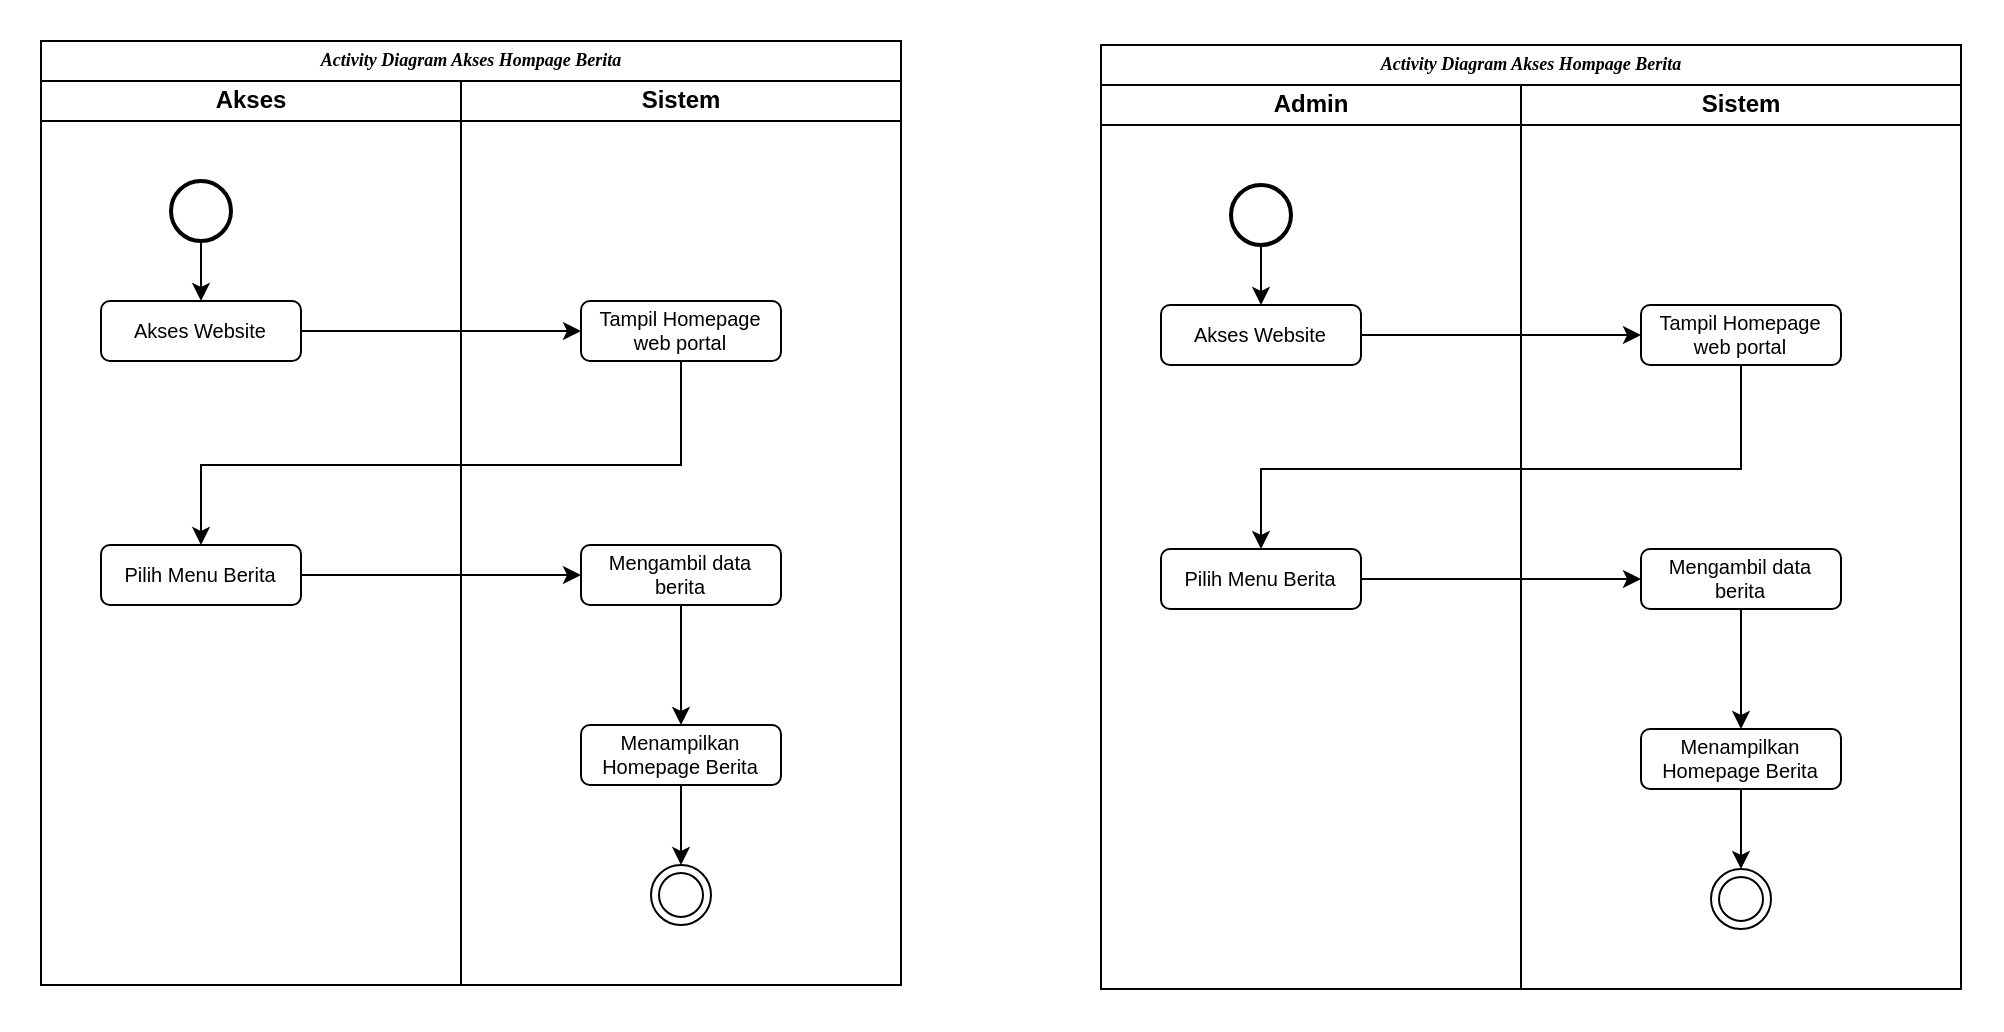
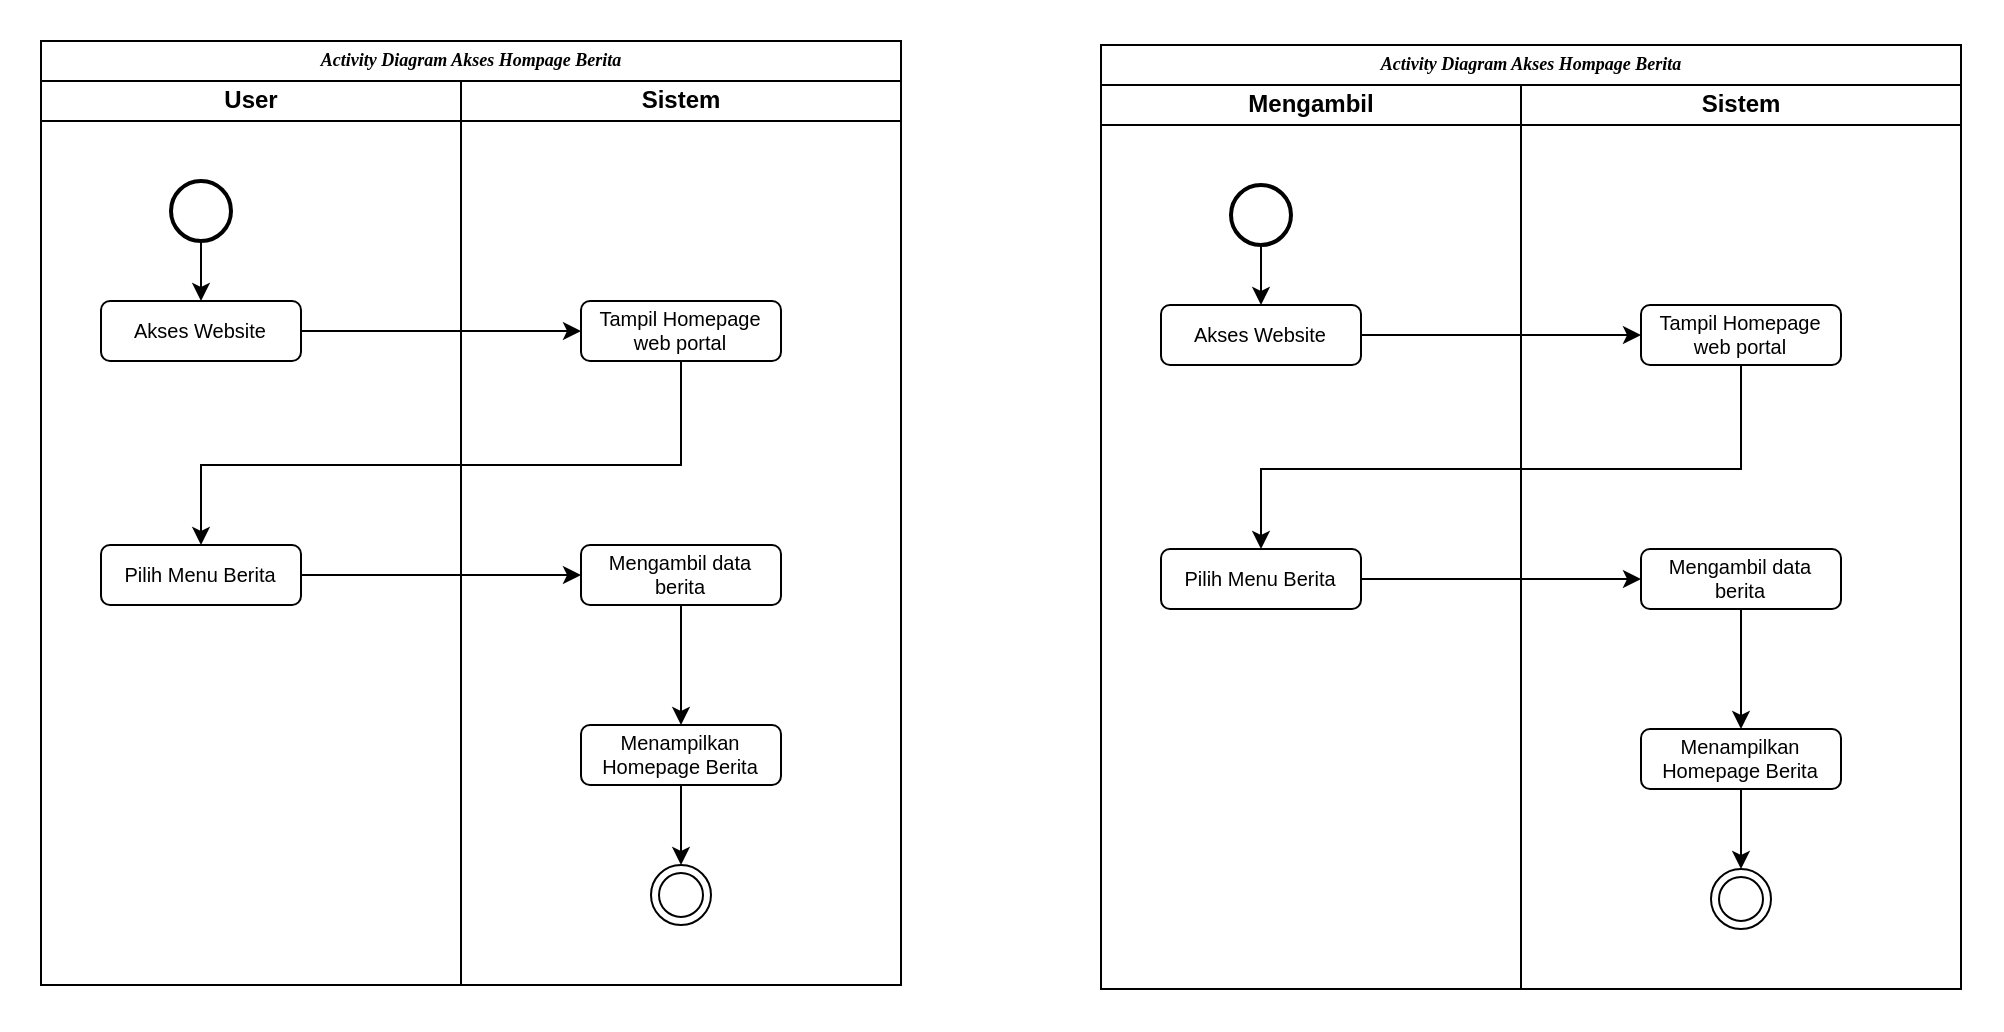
node "Akses": label "Akses" -> "User"
node "Admin": label "Admin" -> "Mengambil"
